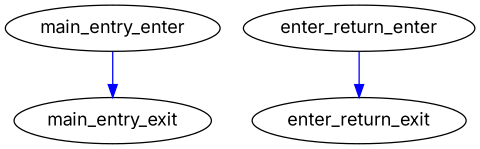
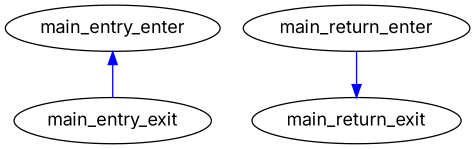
node "enter_return_enter": label "enter_return_enter" -> "main_return_enter"
edge "main_entry_enter" -> "main_entry_exit": reversed
node "enter_return_exit": label "enter_return_exit" -> "main_return_exit"
